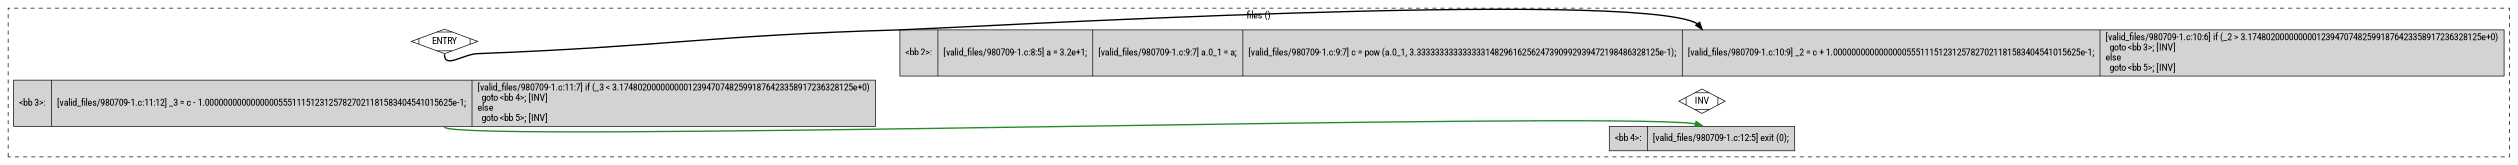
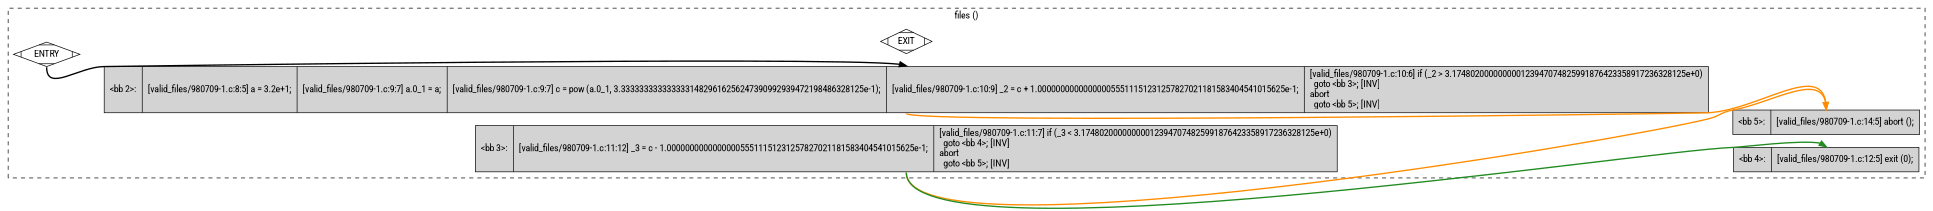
node "<bb 2>:": text "else" -> "abort"
node "INV": label "INV" -> "EXIT"
node "<bb 3>:": text "else" -> "abort"
node "<bb 5>:": added
